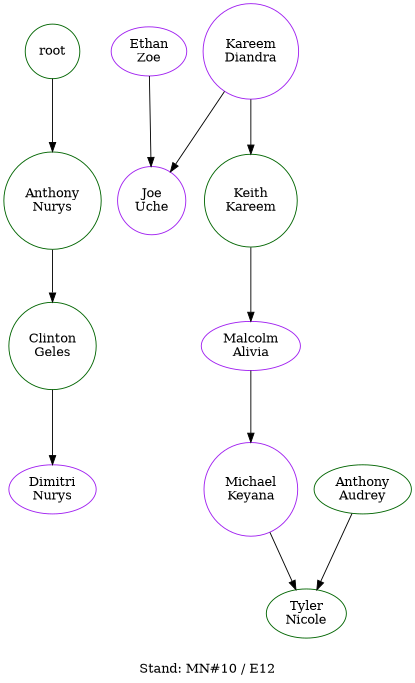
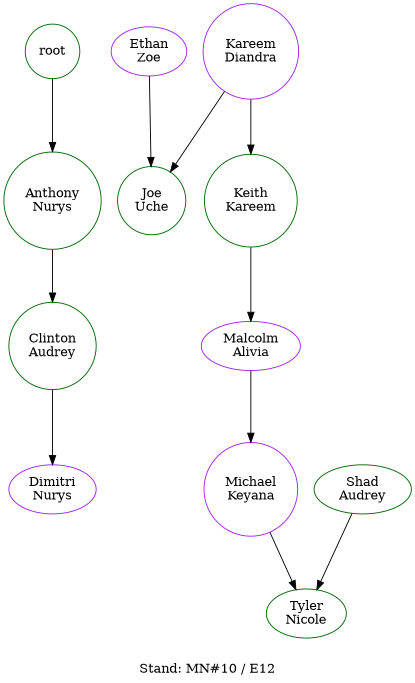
node "Joe Uche": color purple -> darkgreen
node "Clinton Geles": label "Clinton Geles" -> "Clinton Audrey"
node "Anthony Audrey": label "Anthony Audrey" -> "Shad Audrey"
